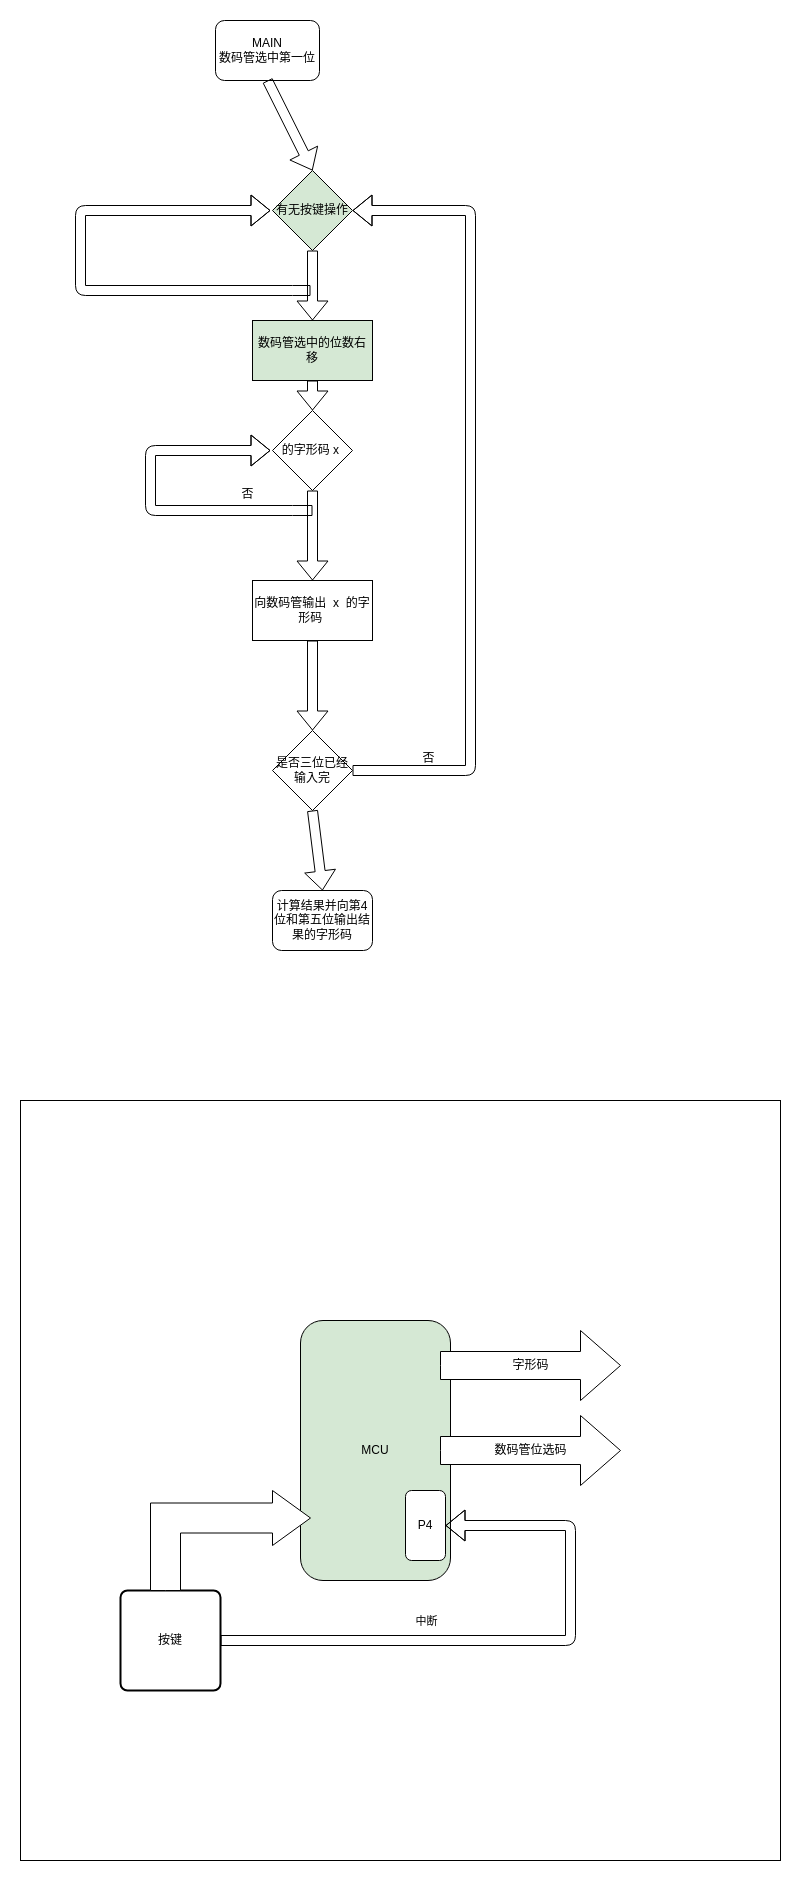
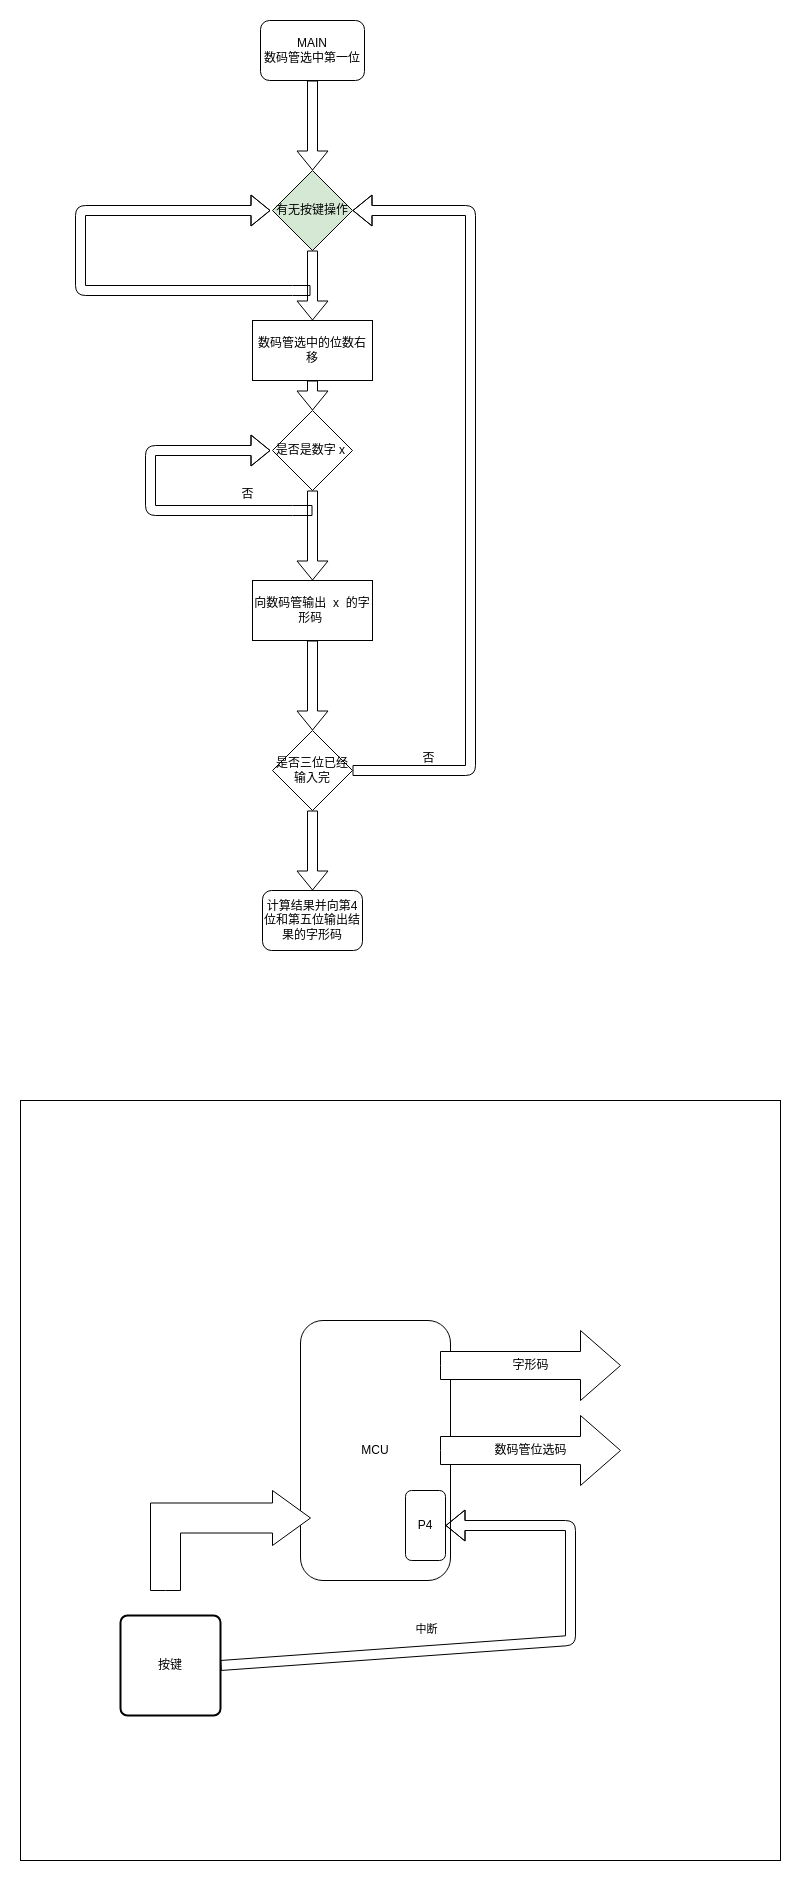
node "MAIN 数码管选中第一位": moved (268, 51) -> (313, 51)
node "数码管选中的位数右移": fillcolor #d5e8d4 -> #ffffff
node "的字形码 x": label "的字形码 x" -> "是否是数字 x"
node "计算结果并向第4位和第五位输出结果的字形码": moved (323, 921) -> (313, 921)
node "MCU": fillcolor #d5e8d4 -> #ffffff
node "按键": moved (171, 1641) -> (171, 1666)
